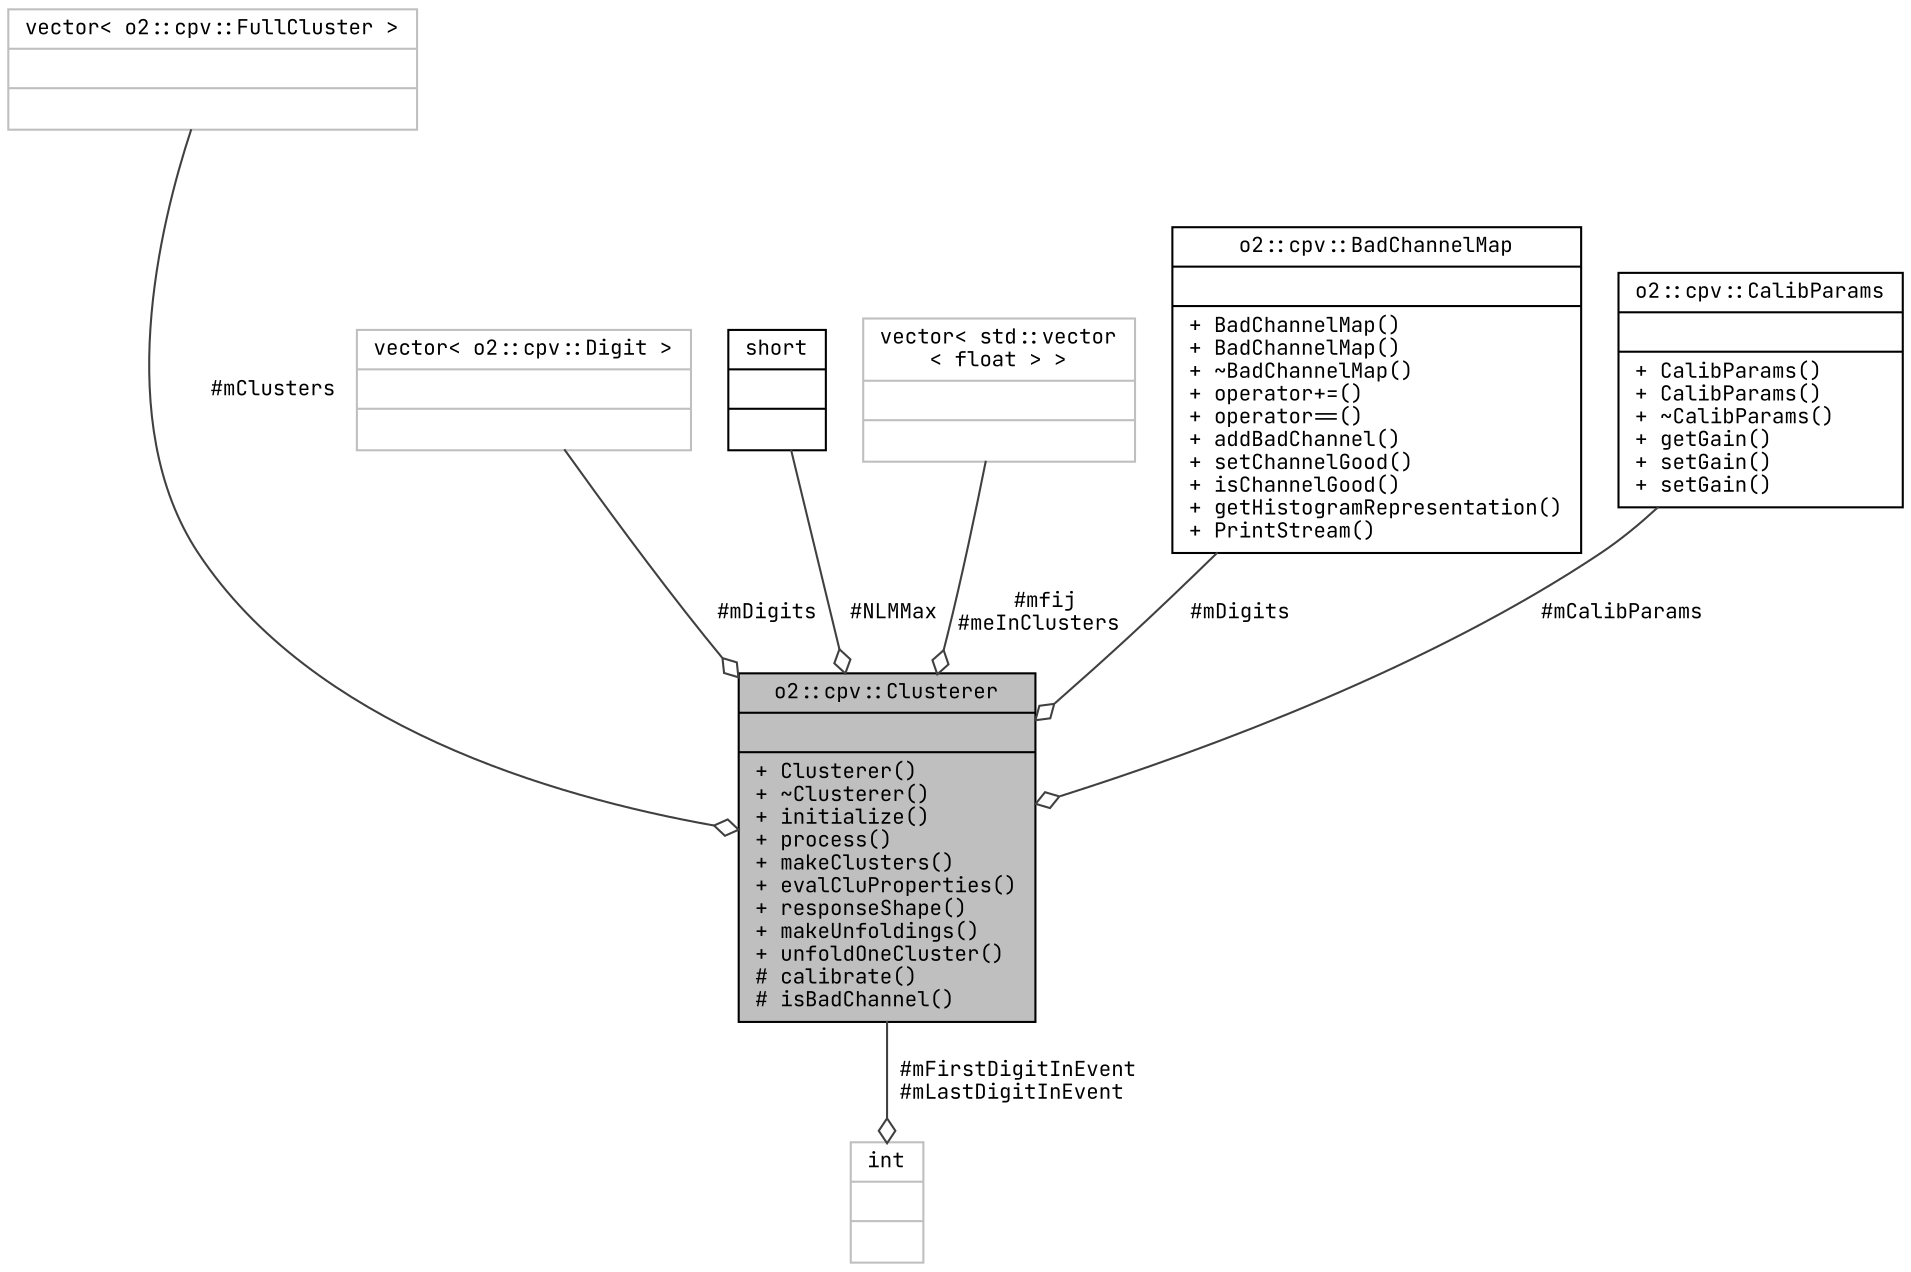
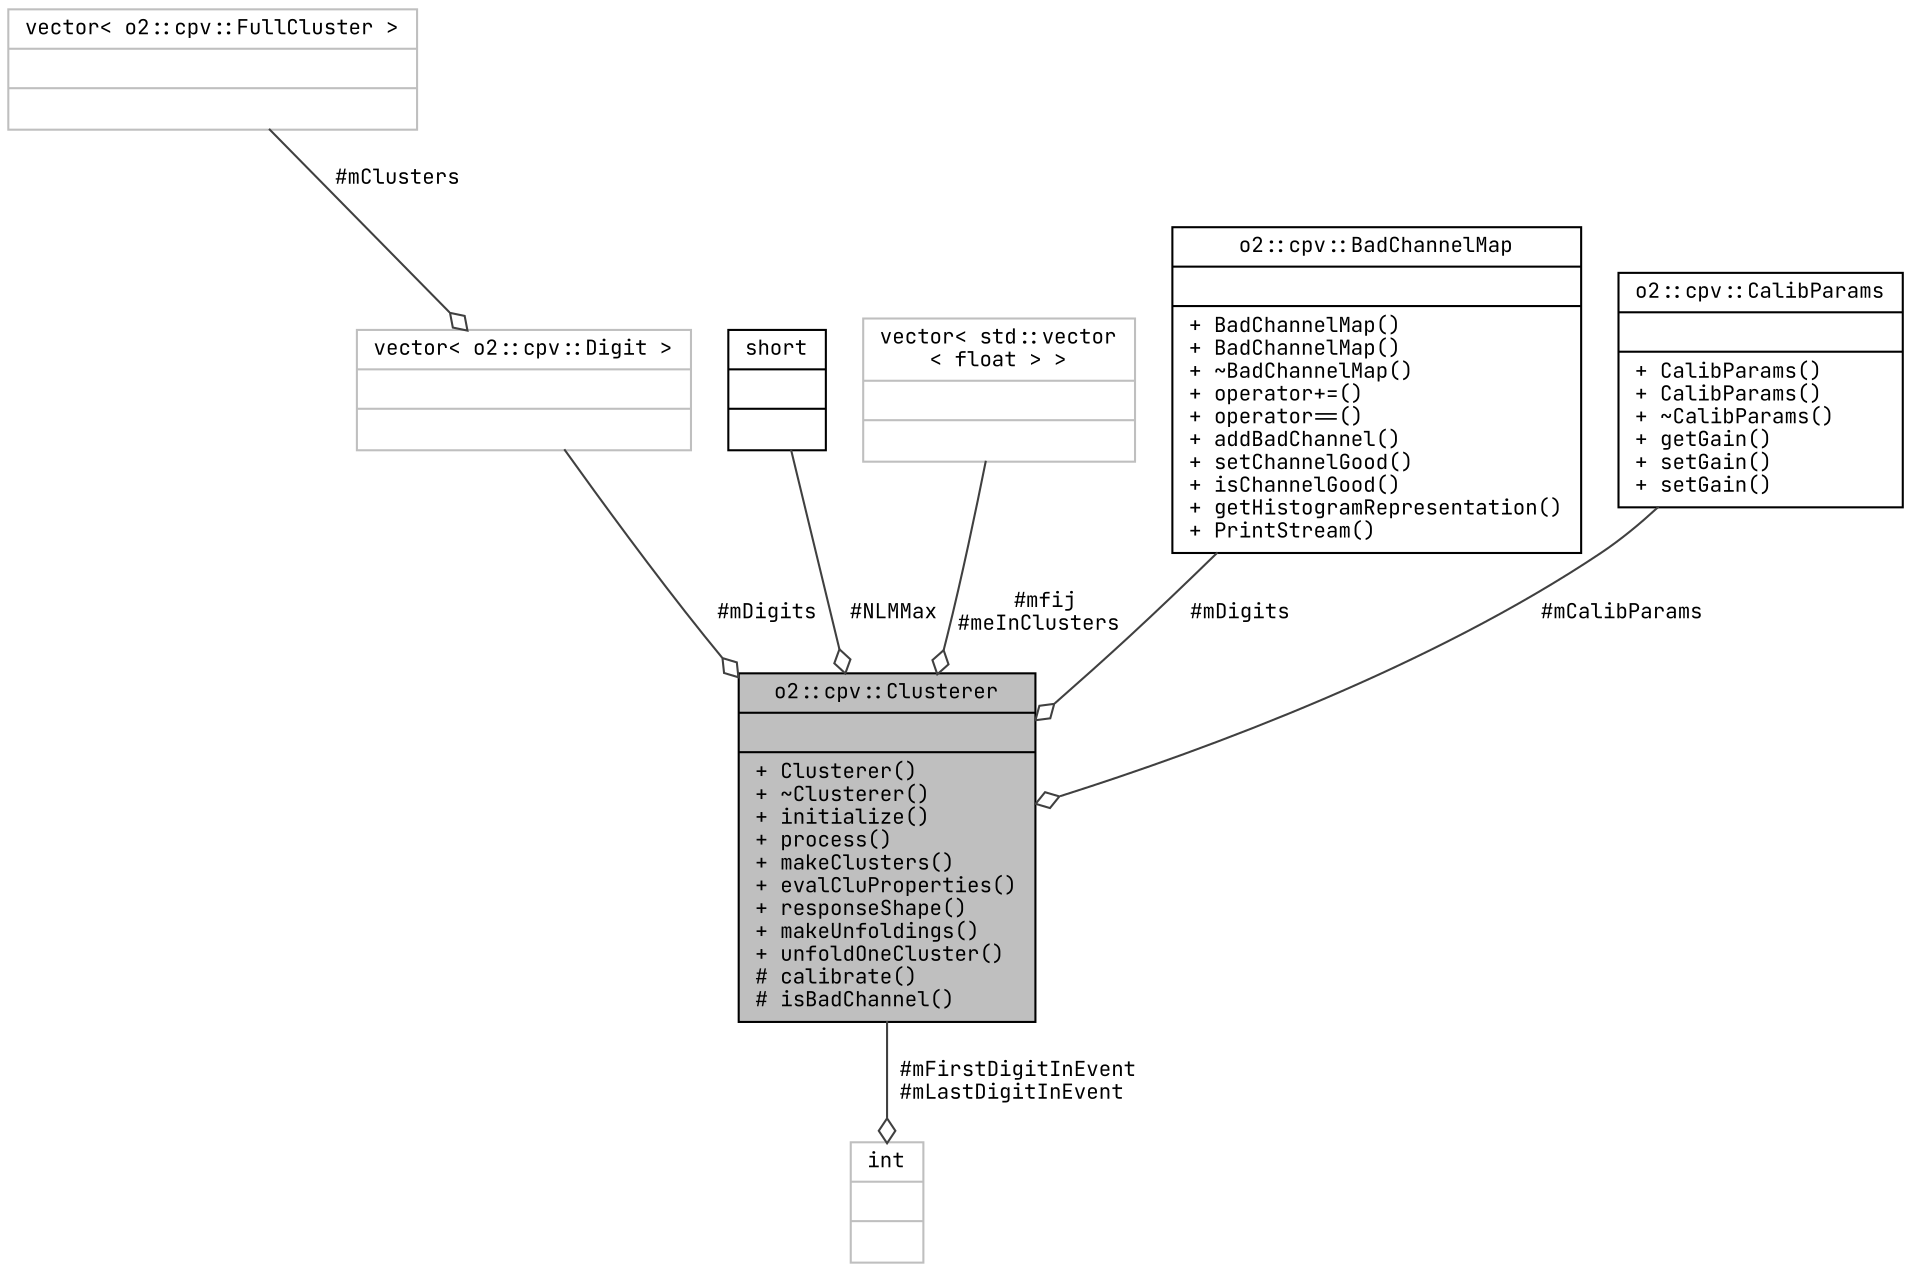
edge "vector< o2::cpv::FullCluster >" -> "o2::cpv::Clusterer": now "vector< o2::cpv::FullCluster >" -> "vector< o2::cpv::Digit >"
